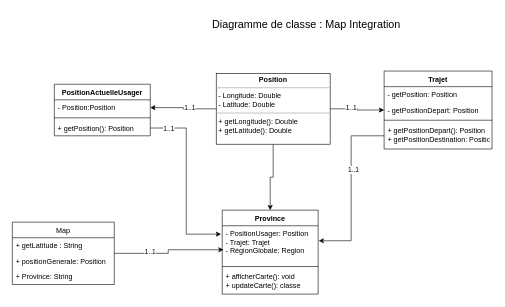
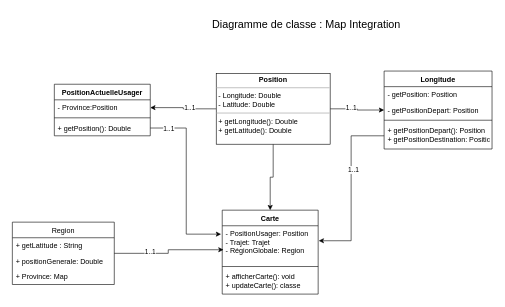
node "Trajet": label "Trajet" -> "Longitude"
node "- Position:Position": label "- Position:Position" -> "- Province:Position"
node "+ getPosition(): Position": label "+ getPosition(): Position" -> "+ getPosition(): Double"
node "Province": label "Province" -> "Carte"
node "Map": label "Map" -> "Region"
node "+ positionGenerale: Position": label "+ positionGenerale: Position" -> "+ positionGenerale: Double"
node "+ Province: String": label "+ Province: String" -> "+ Province: Map"
